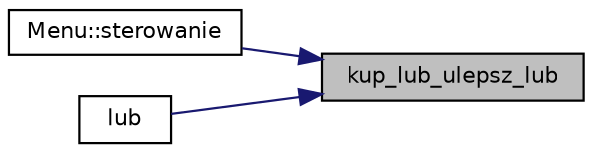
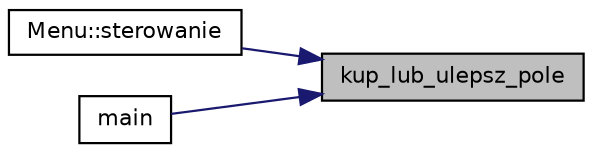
node "kup_lub_ulepsz_lub": label "kup_lub_ulepsz_lub" -> "kup_lub_ulepsz_pole"
node "lub": label "lub" -> "main"
